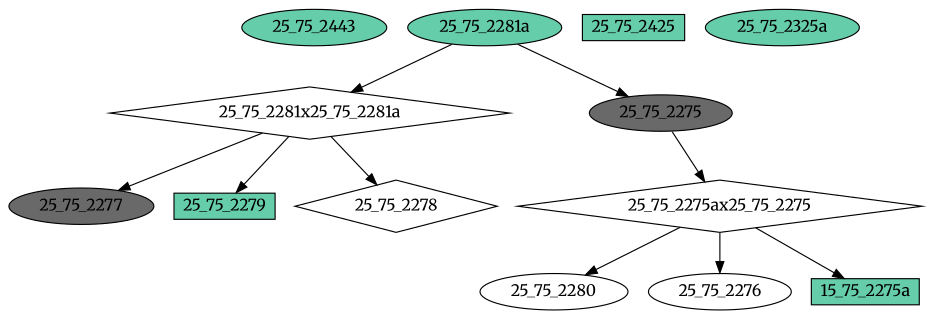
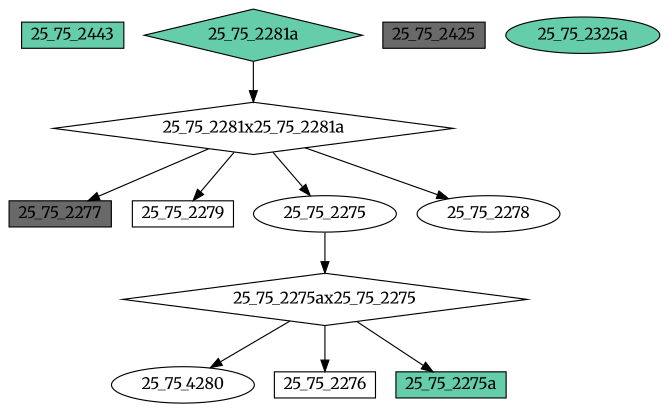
node "25_75_2443": shape ellipse -> box
node "25_75_2281a": shape ellipse -> diamond
node "25_75_2425": fillcolor aquamarine3 -> dimgrey
edge "25_75_2281a" -> "25_75_2275": now "25_75_2281x25_75_2281a" -> "25_75_2275"
node "25_75_2275": fillcolor dimgrey -> white
node "25_75_2277": shape ellipse -> box
node "25_75_2279": fillcolor aquamarine3 -> white
node "25_75_2278": shape diamond -> ellipse
node "25_75_2280": label "25_75_2280" -> "25_75_4280"
node "25_75_2276": shape ellipse -> box
node "15_75_2275a": label "15_75_2275a" -> "25_75_2275a"
